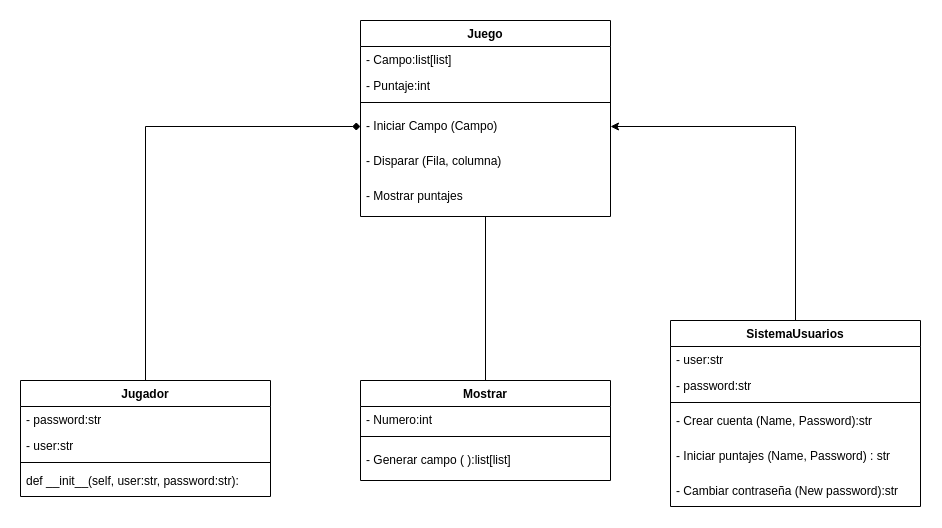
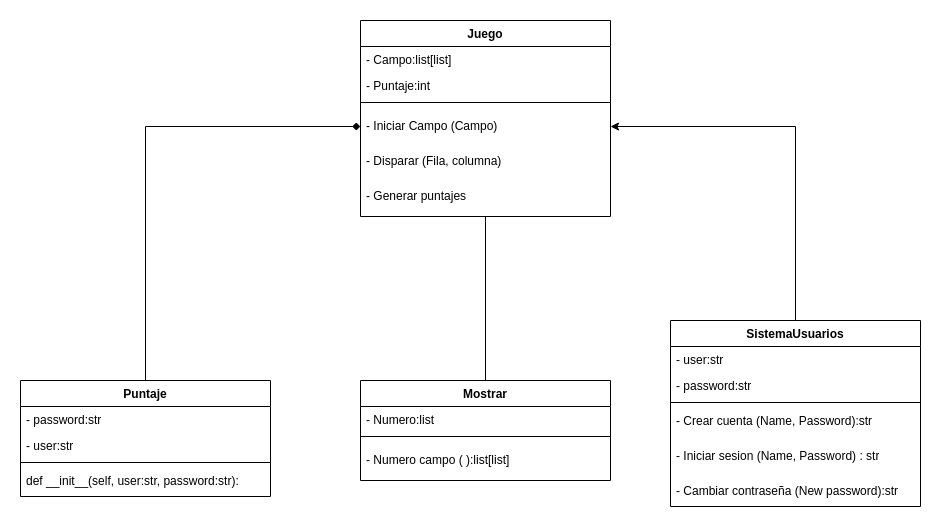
node "- Mostrar puntajes": label "- Mostrar puntajes" -> "- Generar puntajes"
node "Jugador": label "Jugador" -> "Puntaje"
node "- Numero:int": label "- Numero:int" -> "- Numero:list"
node "- Iniciar puntajes (Name, Password) : str": label "- Iniciar puntajes (Name, Password) : str" -> "- Iniciar sesion (Name, Password) : str"
node "- Generar campo ( ):list[list]": label "- Generar campo ( ):list[list]" -> "- Numero campo ( ):list[list]"
